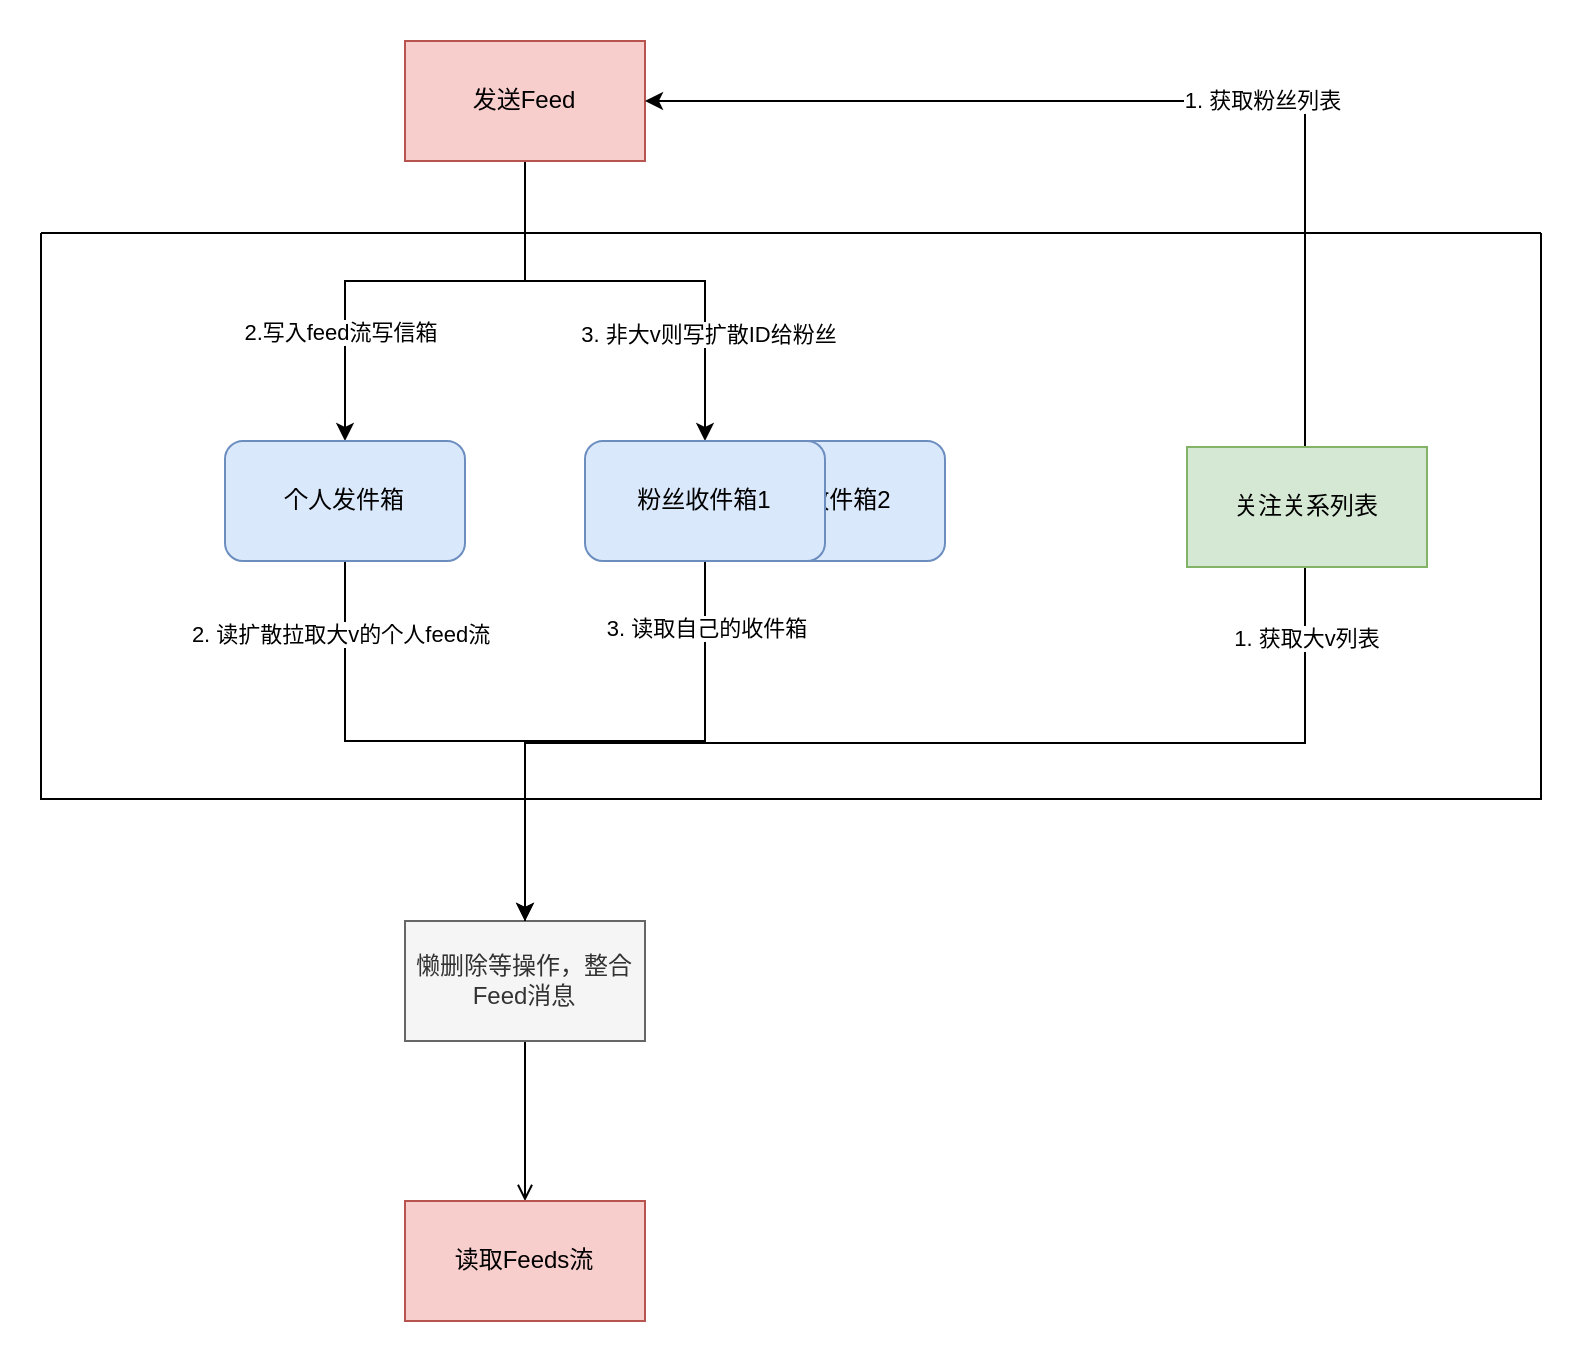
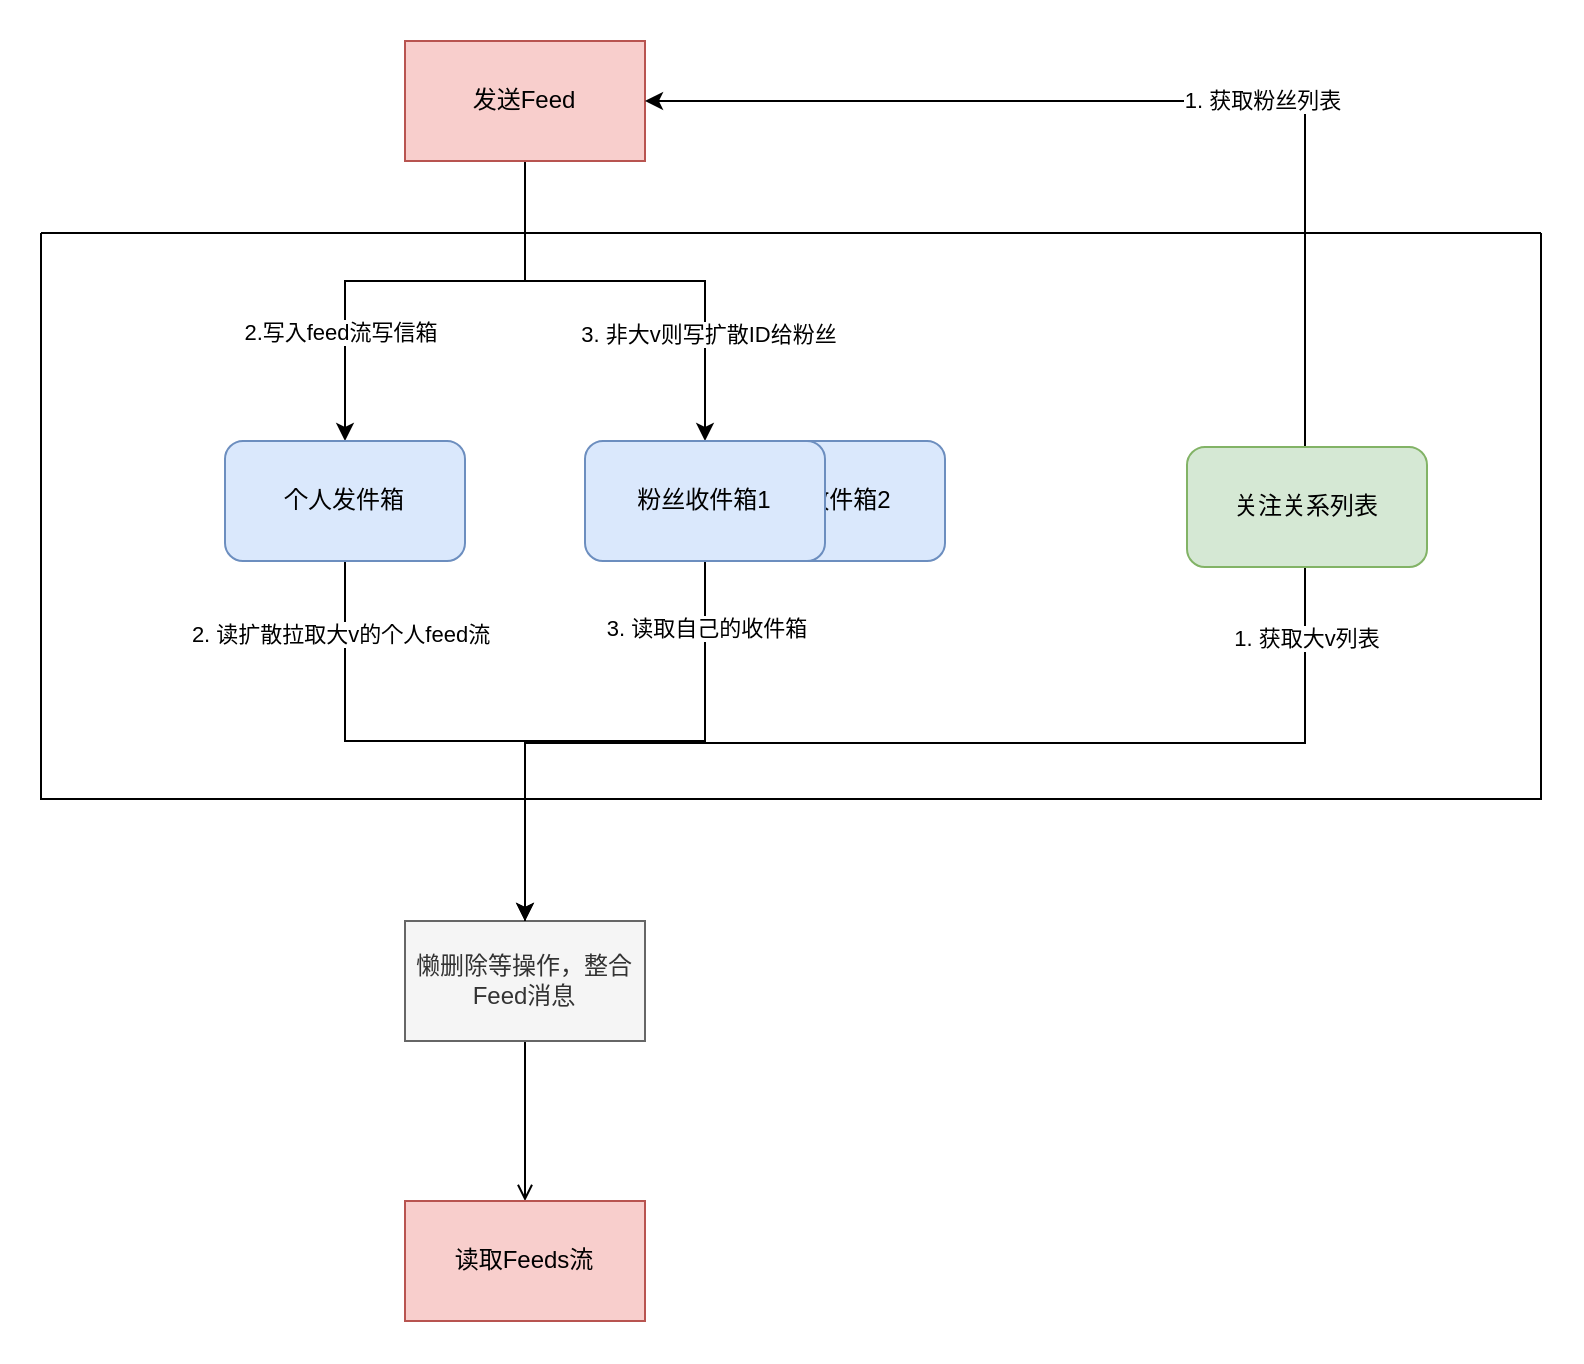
node "关注关系列表": shape rectangle -> rounded rectangle
